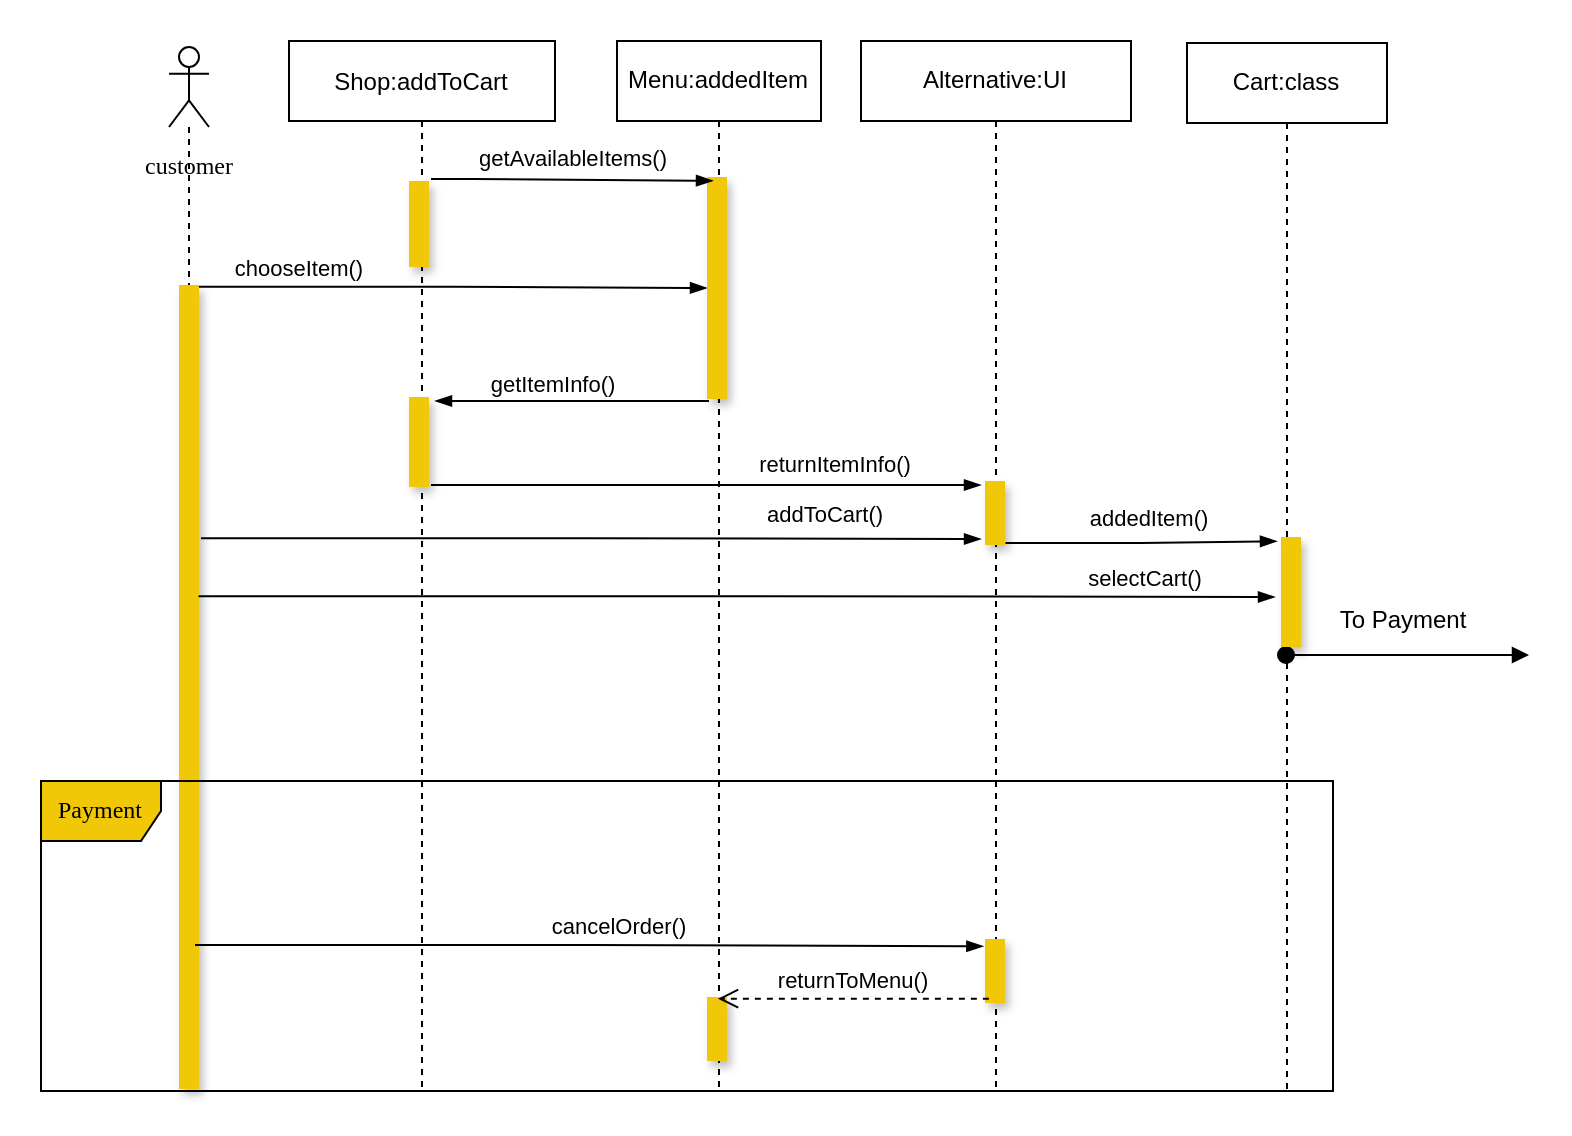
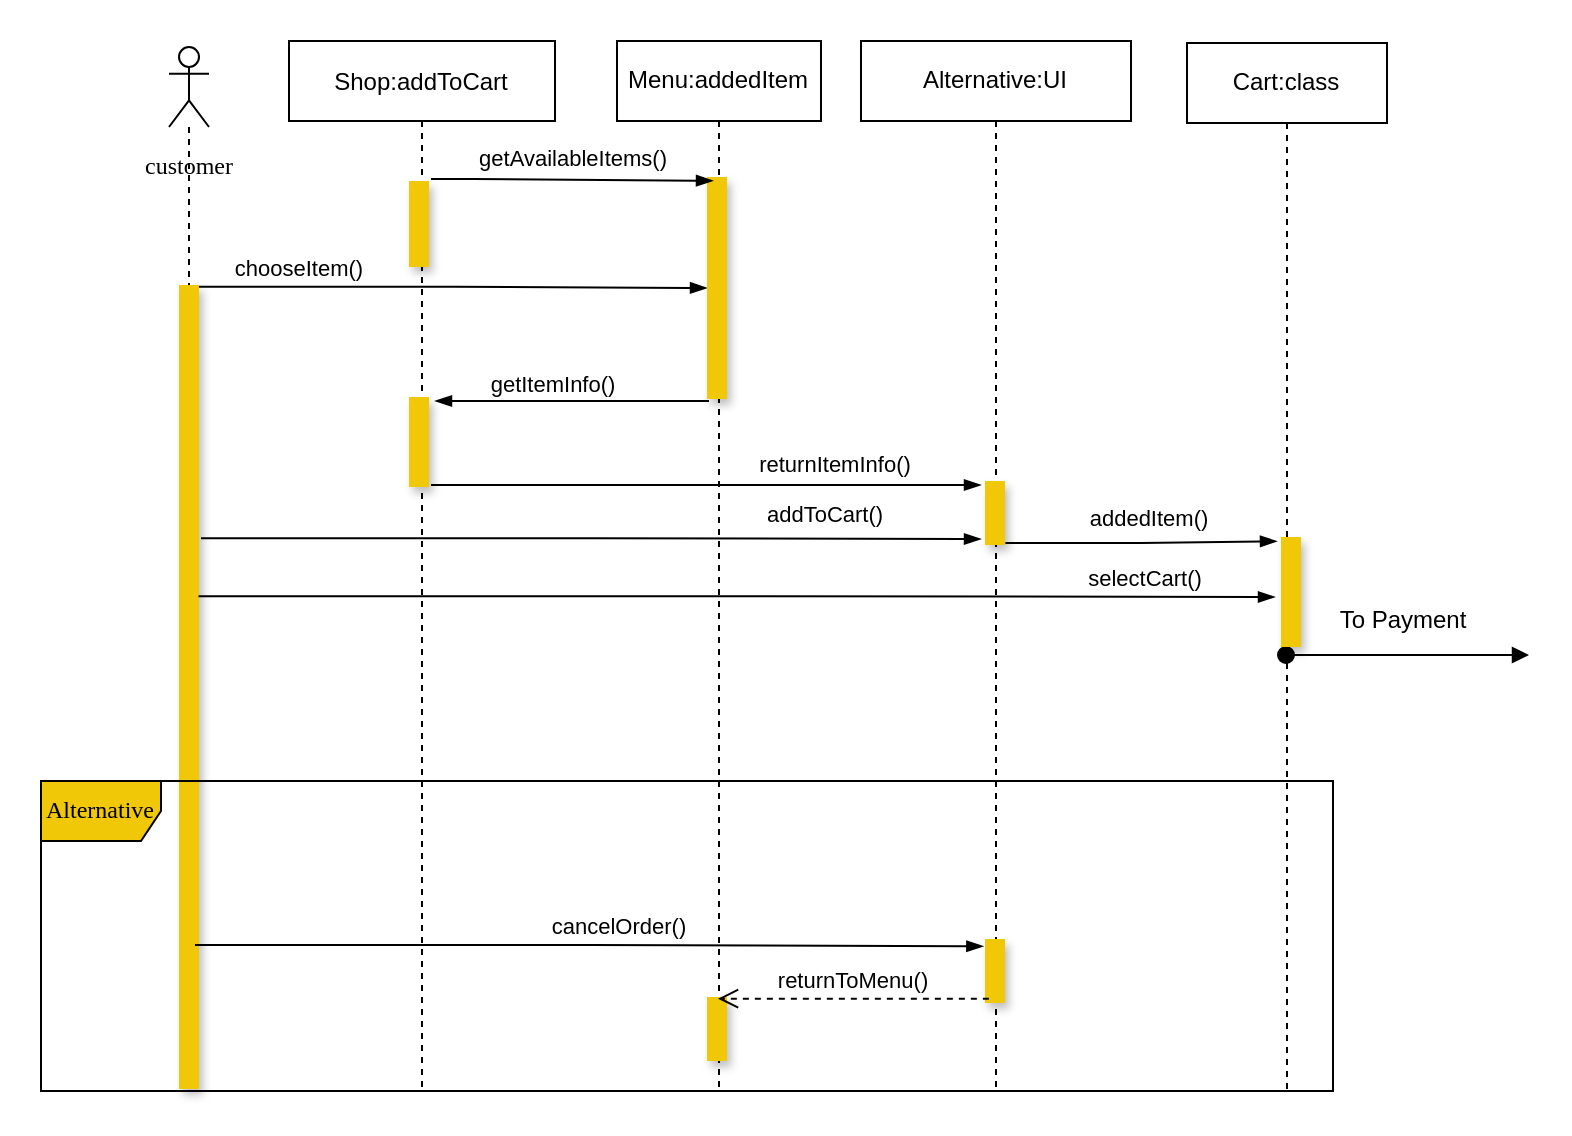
node "Payment": label "Payment" -> "Alternative"
